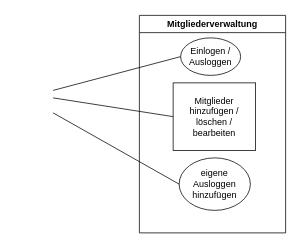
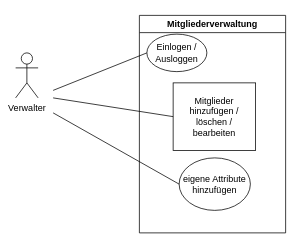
node "Einlogen / Ausloggen": moved (210, 57) -> (177, 53)
node "Verwalter": added
node "eigene Ausloggen hinzufügen": label "eigene Ausloggen hinzufügen" -> "eigene Attribute hinzufügen"
